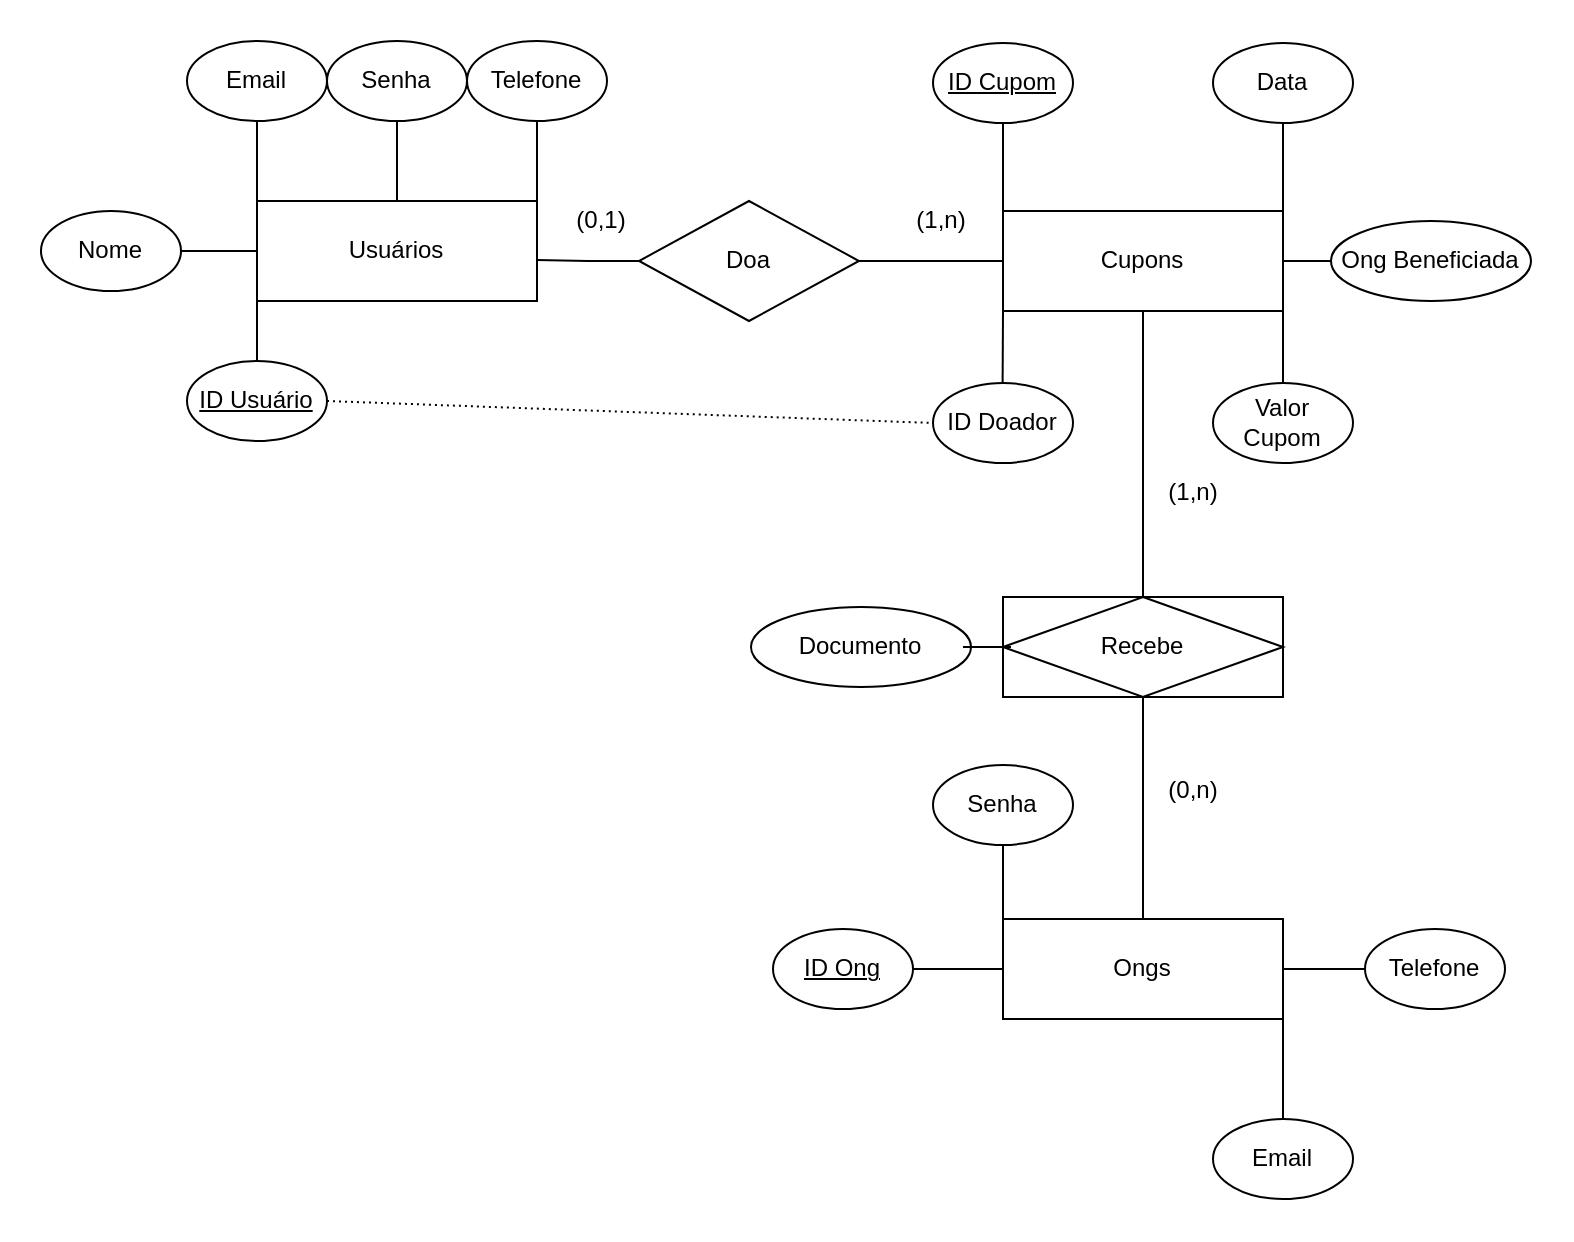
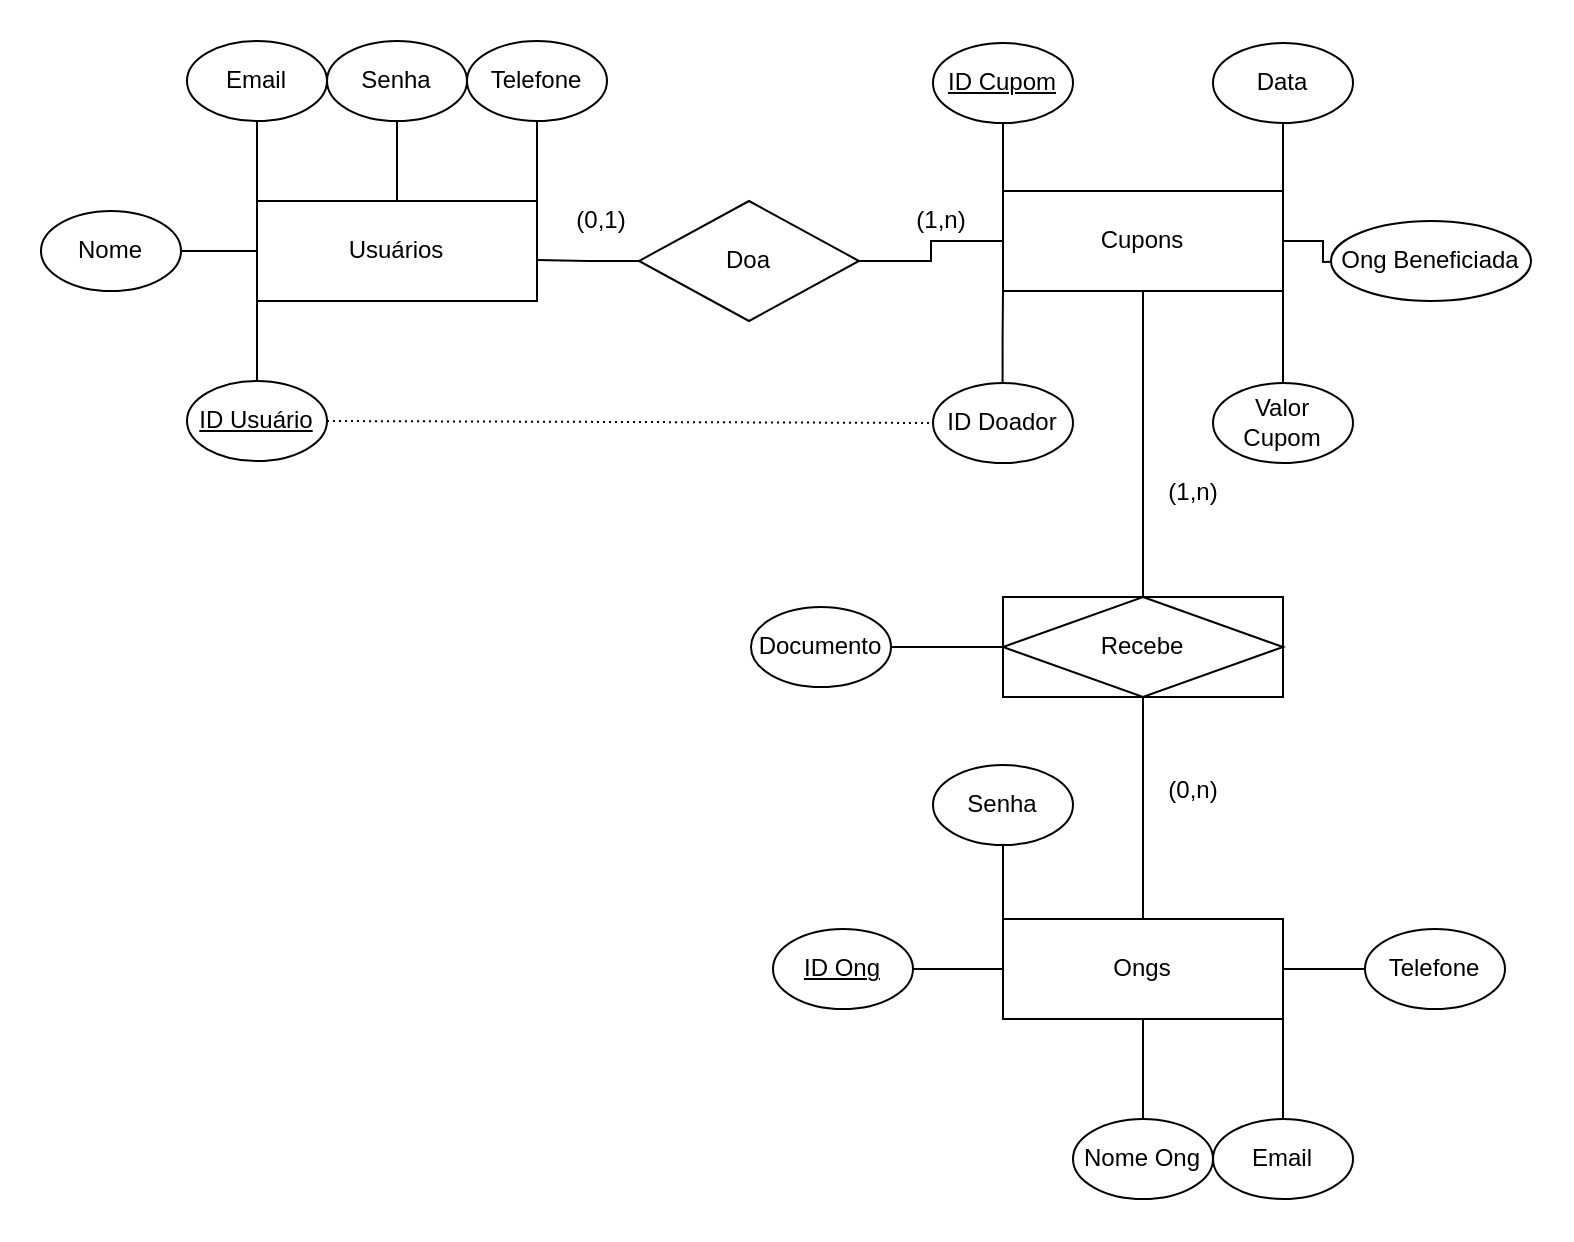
node "Cupons": moved (1143, 261) -> (1143, 241)
node "ID Usuário": moved (257, 401) -> (257, 421)
node "Documento": size 220x80 -> 140x80
edge "Ongs" -- "Nome Ong": added
node "Nome Ong": added
